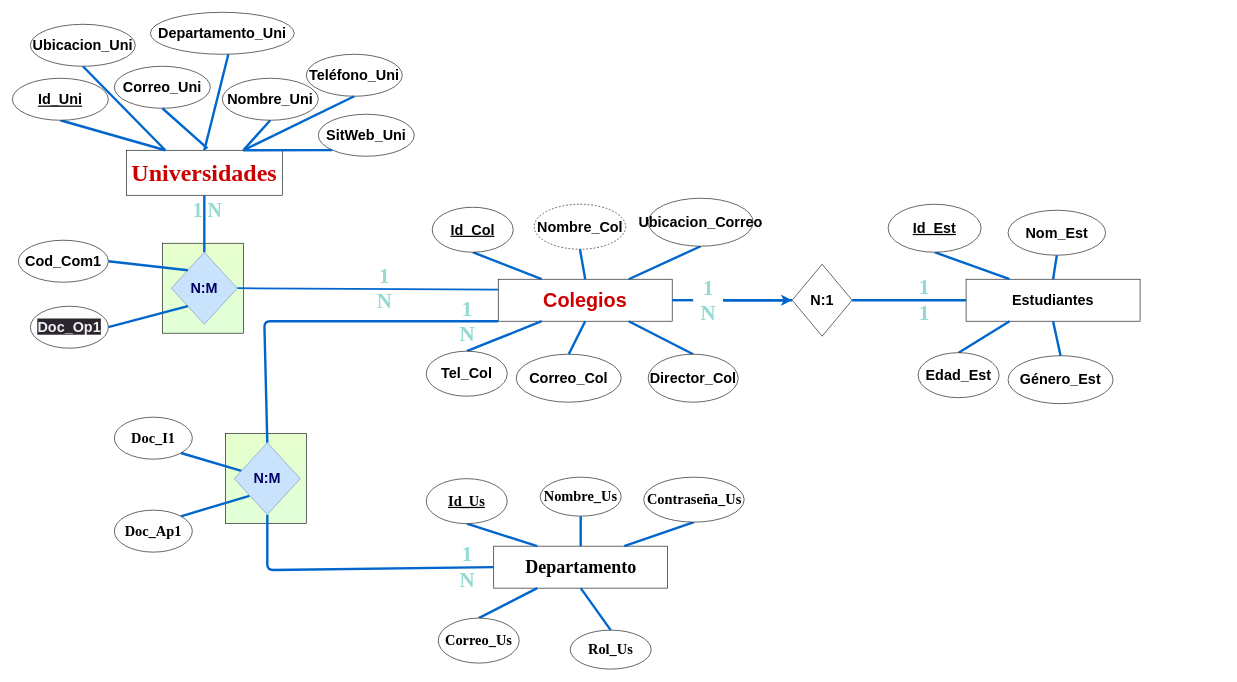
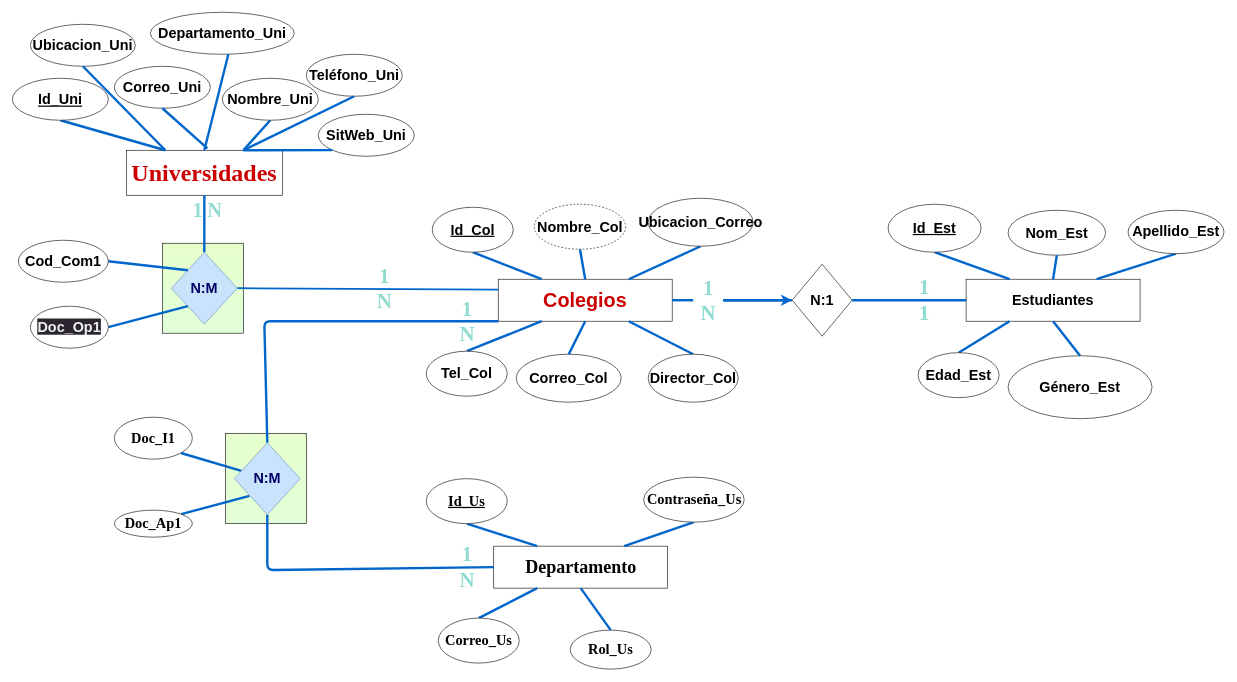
node "Apellido_Est": added
edge "Apellido_Est" -- "Estudiantes": added
node "Género_Est": size 105x48 -> 144x63
node "Nombre_Us": removed
node "Doc_Ap1": size 78x42 -> 78x27
edge "Nombre_Us" -- "Departamento": removed
